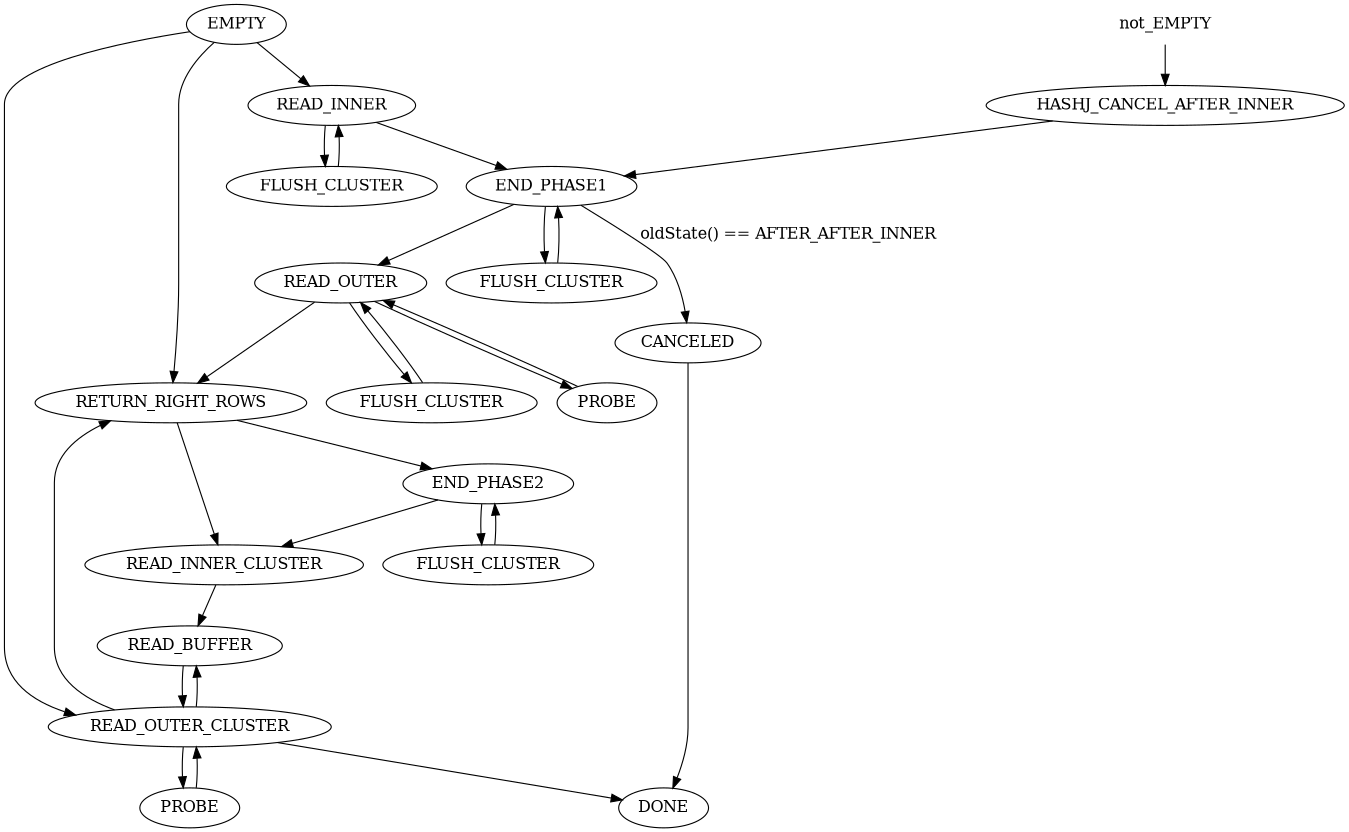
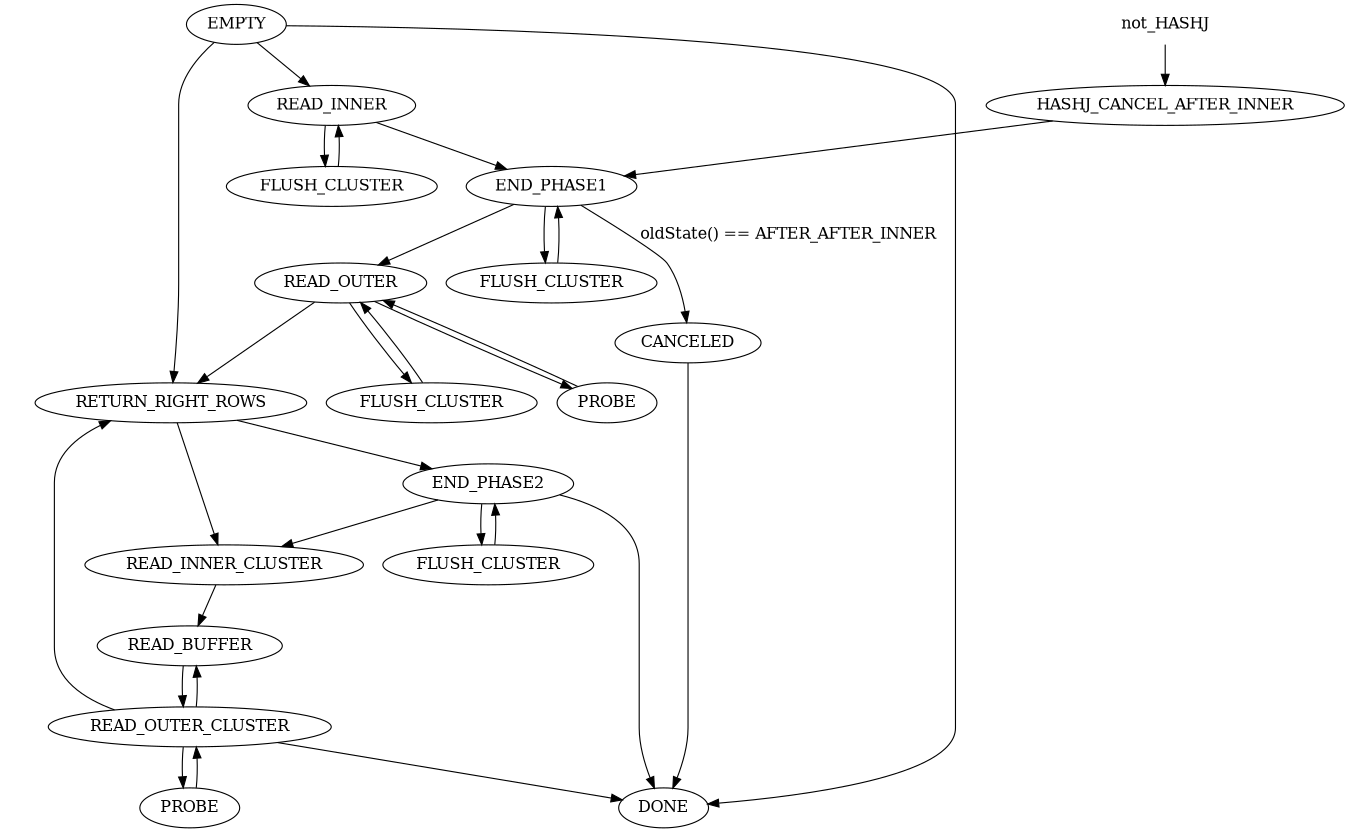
node "not_EMPTY": label "not_EMPTY" -> "not_HASHJ"
edge "EMPTY" -> "READ_OUTER_CLUSTER": now "EMPTY" -> "DONE"
edge "END_PHASE2" -> "DONE": added
